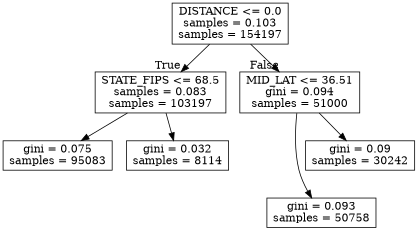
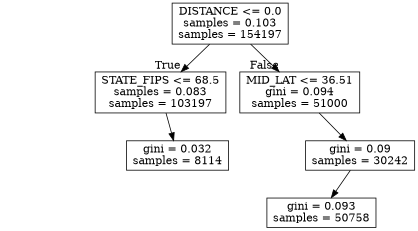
edge "MID_LAT <= 36.51 gini = 0.094 samples = 51000" -> "gini = 0.093 samples = 50758": now "gini = 0.09 samples = 30242" -> "gini = 0.093 samples = 50758"
node "gini = 0.075 samples = 95083": removed
